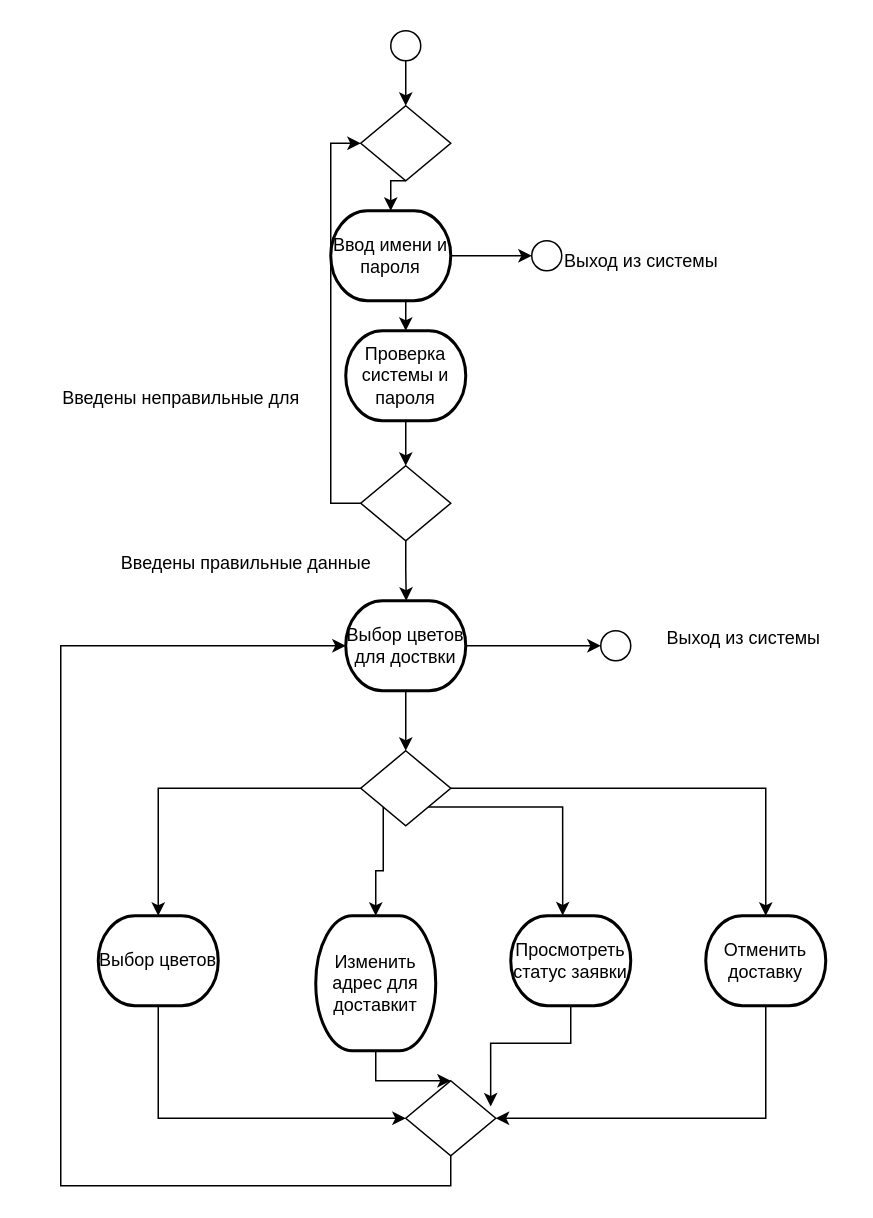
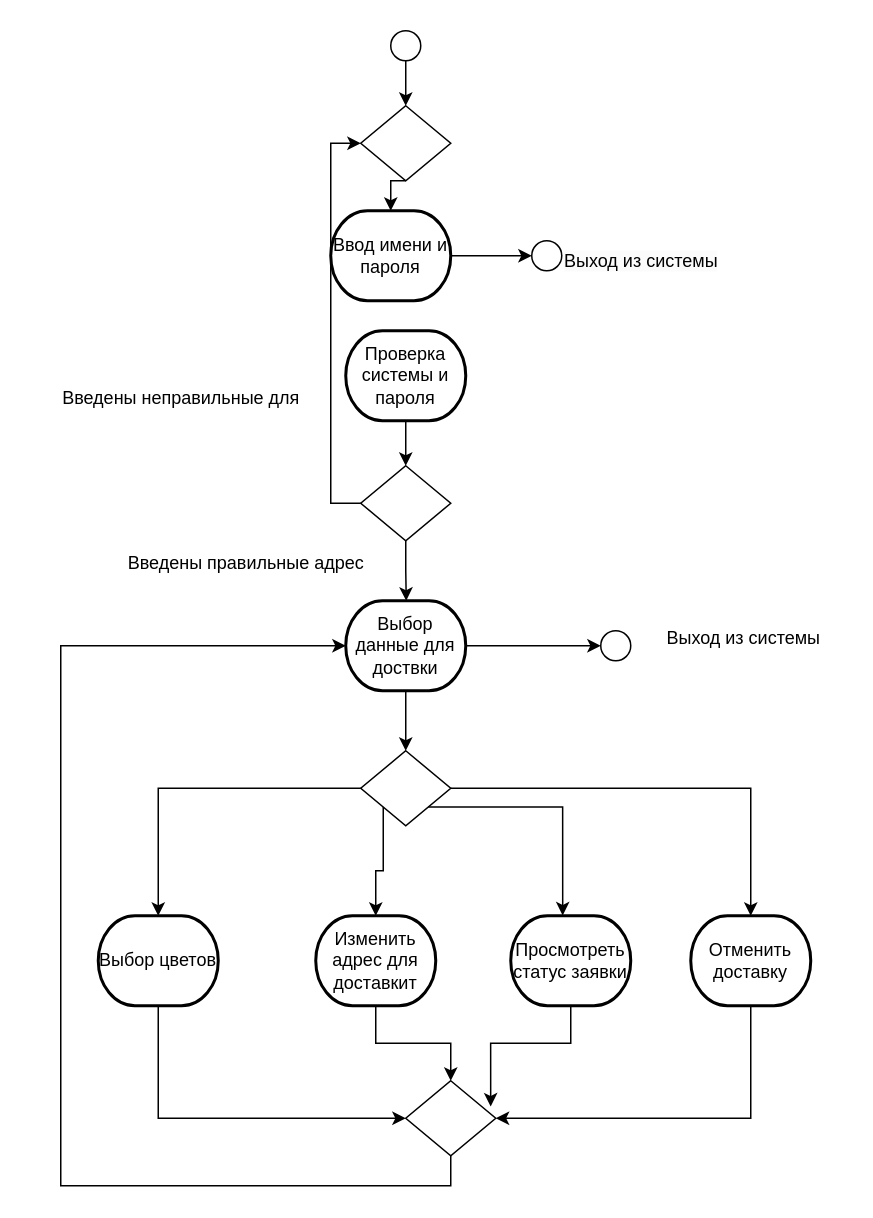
edge "Ввод имени и пароля" -> "Проверка системы и пароля": removed
node "Введены правильные данные": label "Введены правильные данные" -> "Введены правильные адрес"
node "Выбор цветов для доствки": label "Выбор цветов для доствки" -> "Выбор данные для доствки"
node "Отменить доставку": moved (766, 961) -> (751, 961)
node "Изменить адрес для доставкит": size 120x135 -> 120x90
